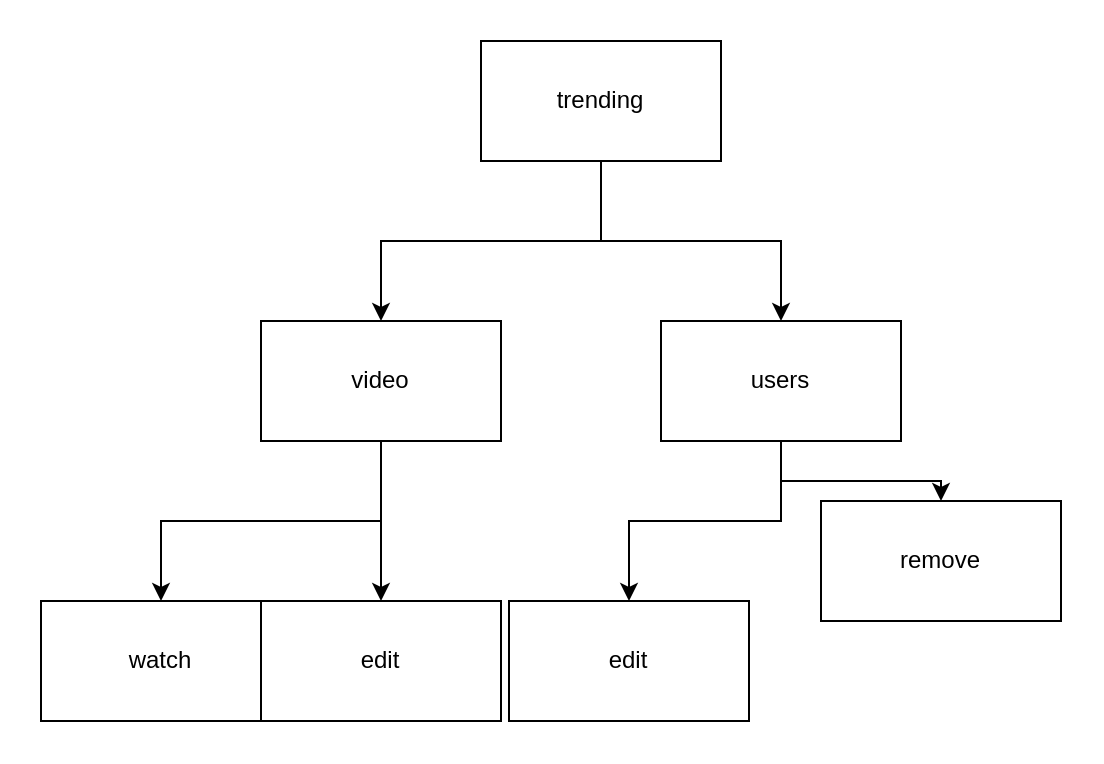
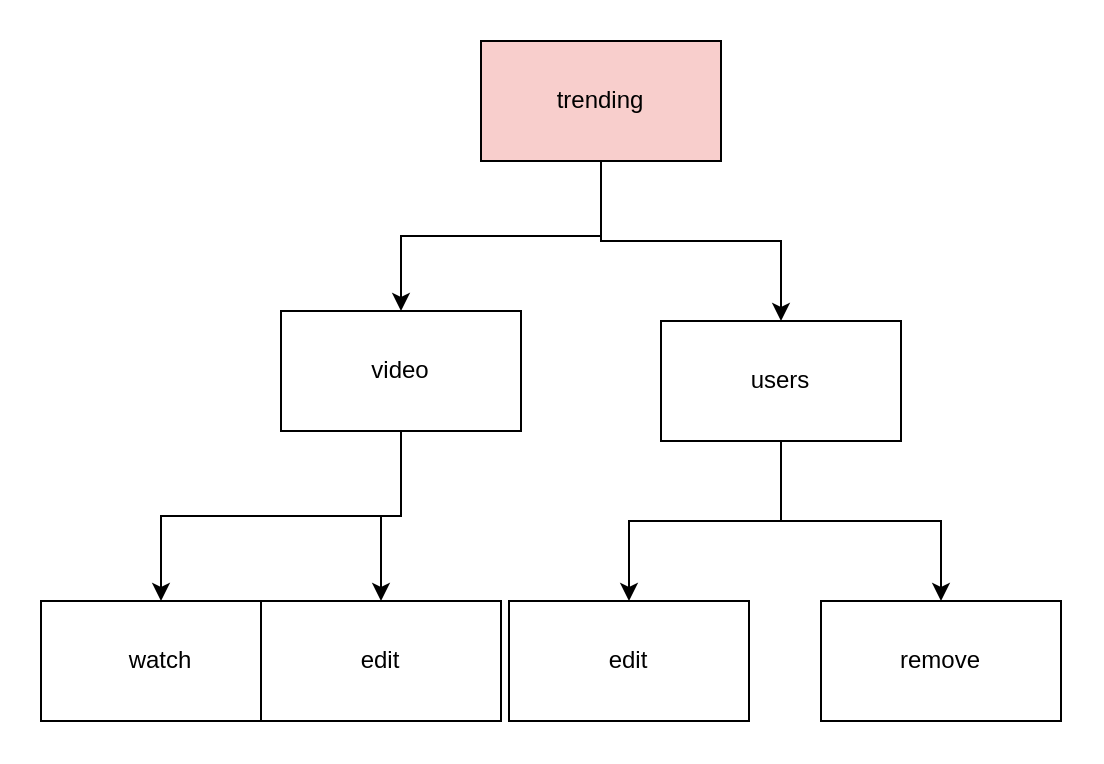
node "trending": fillcolor #ffffff -> #f8cecc
node "video": moved (381, 381) -> (401, 371)
node "remove": moved (941, 561) -> (941, 661)
